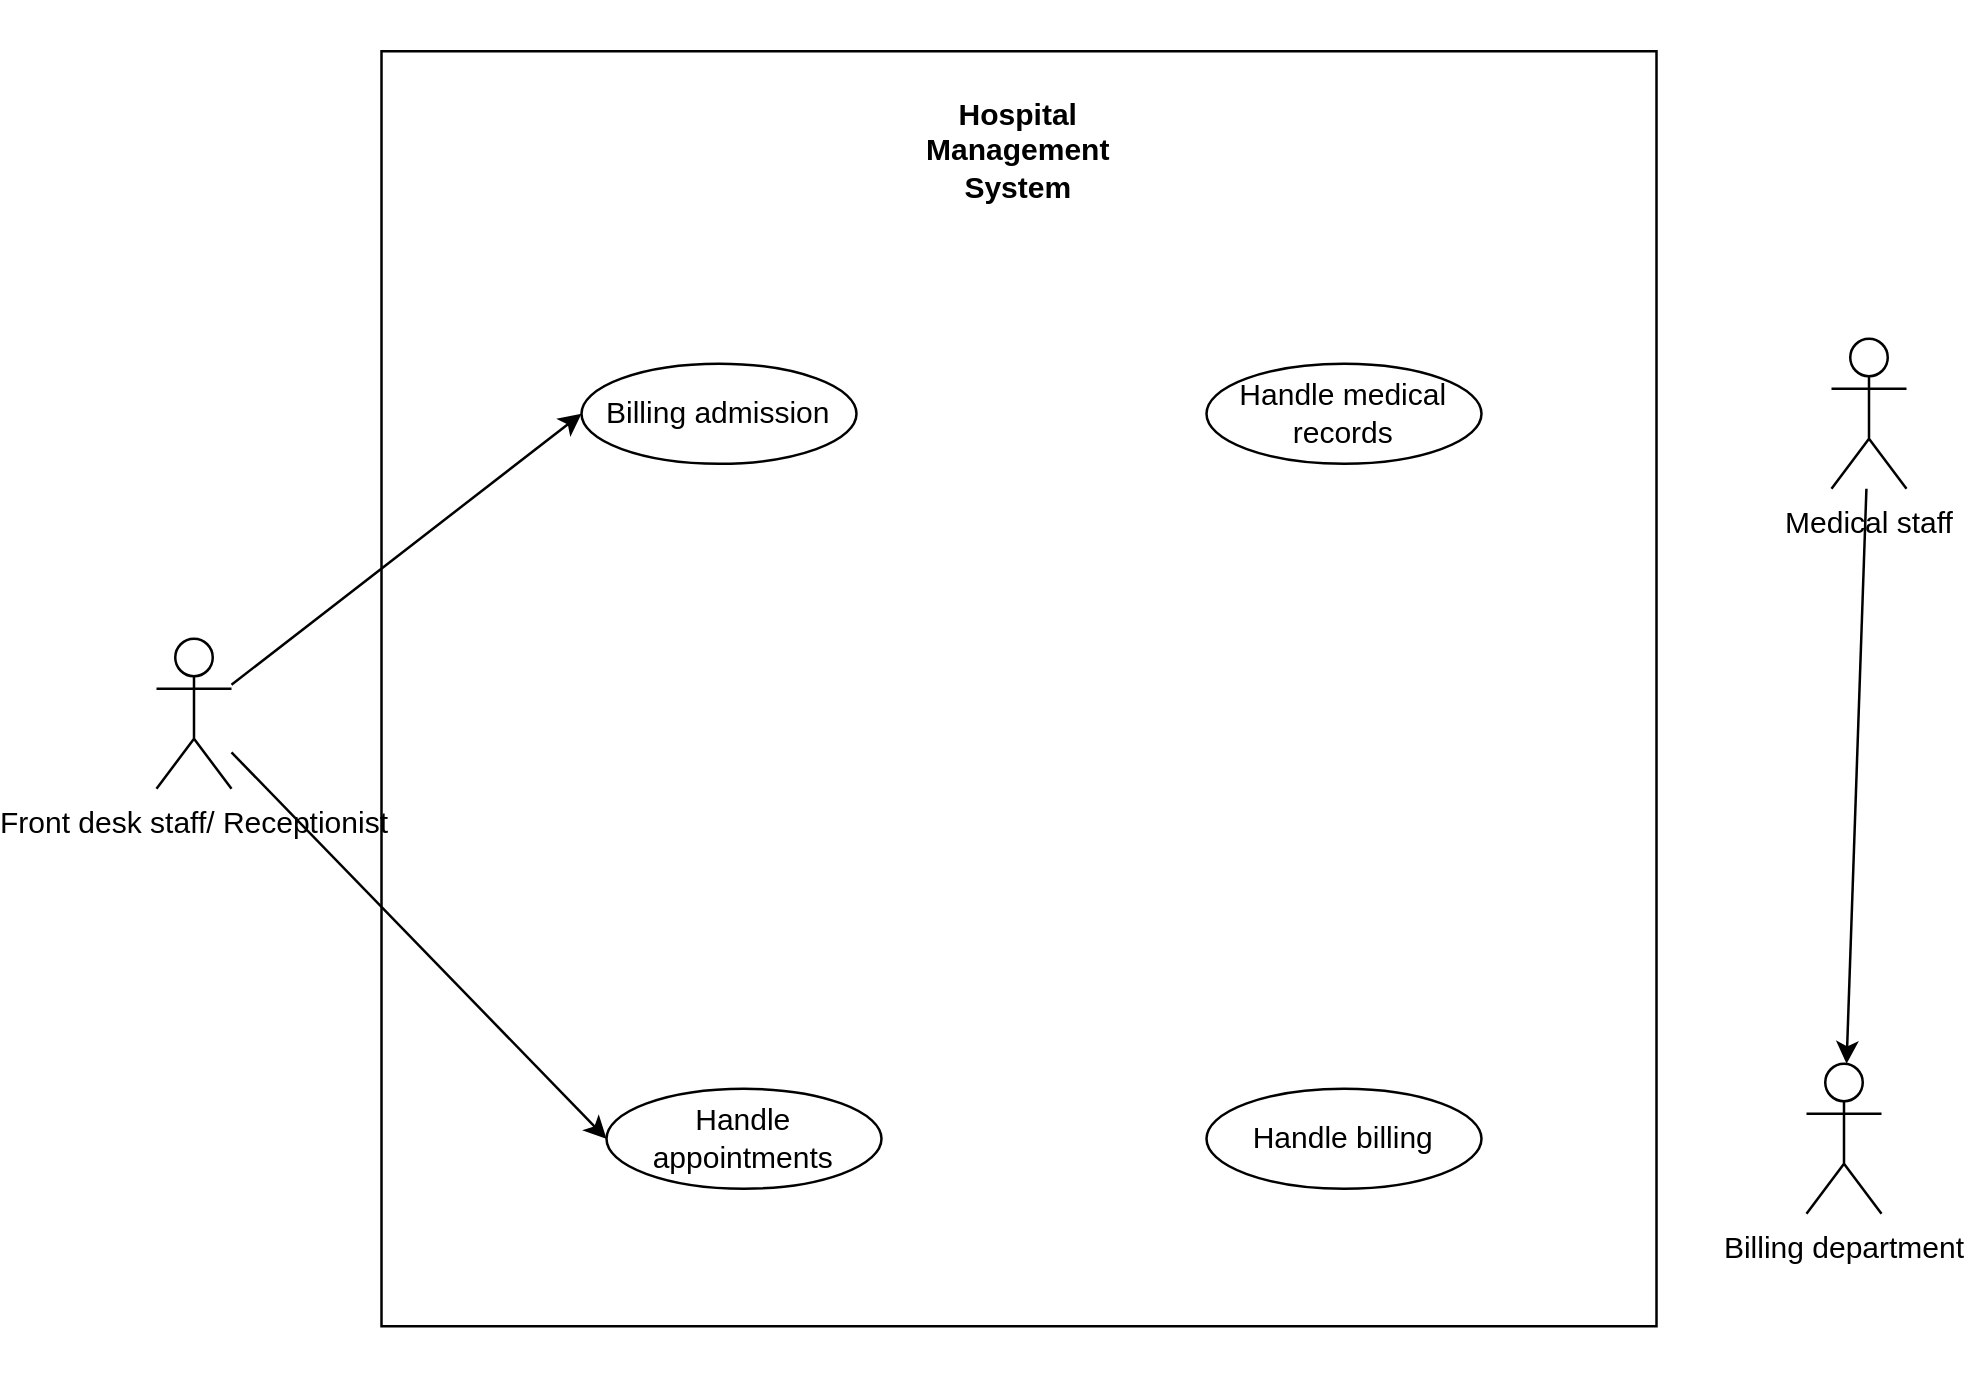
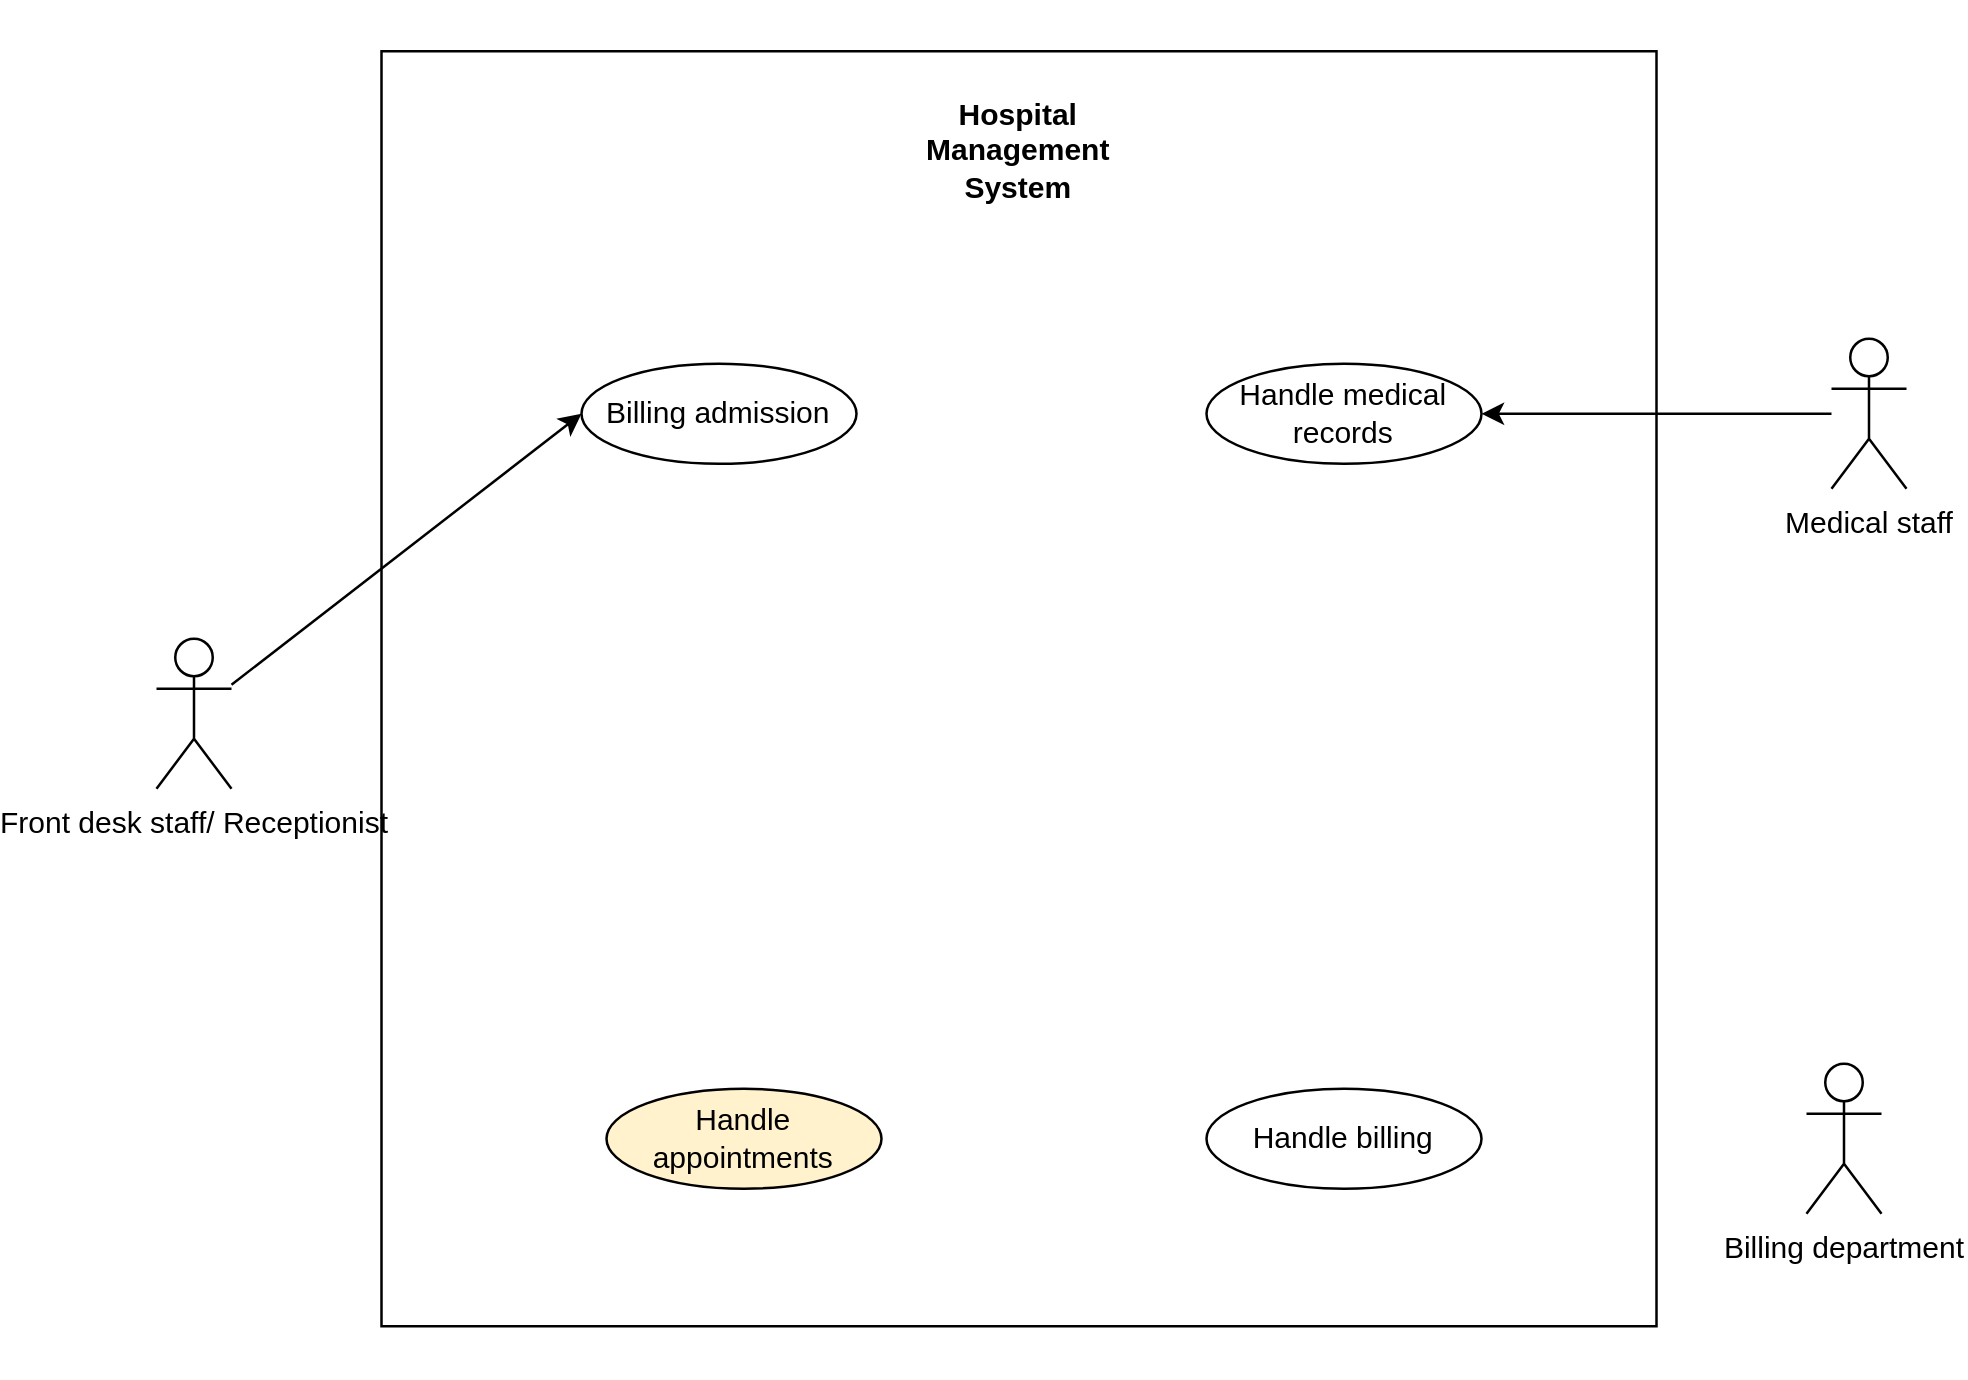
edge "Medical staff" -> "Billing department": now "Medical staff" -> "Handle medical records"
edge "Front desk staff/ Receptionist" -> "Handle appointments": removed
node "Handle appointments": fillcolor #ffffff -> #fff2cc
